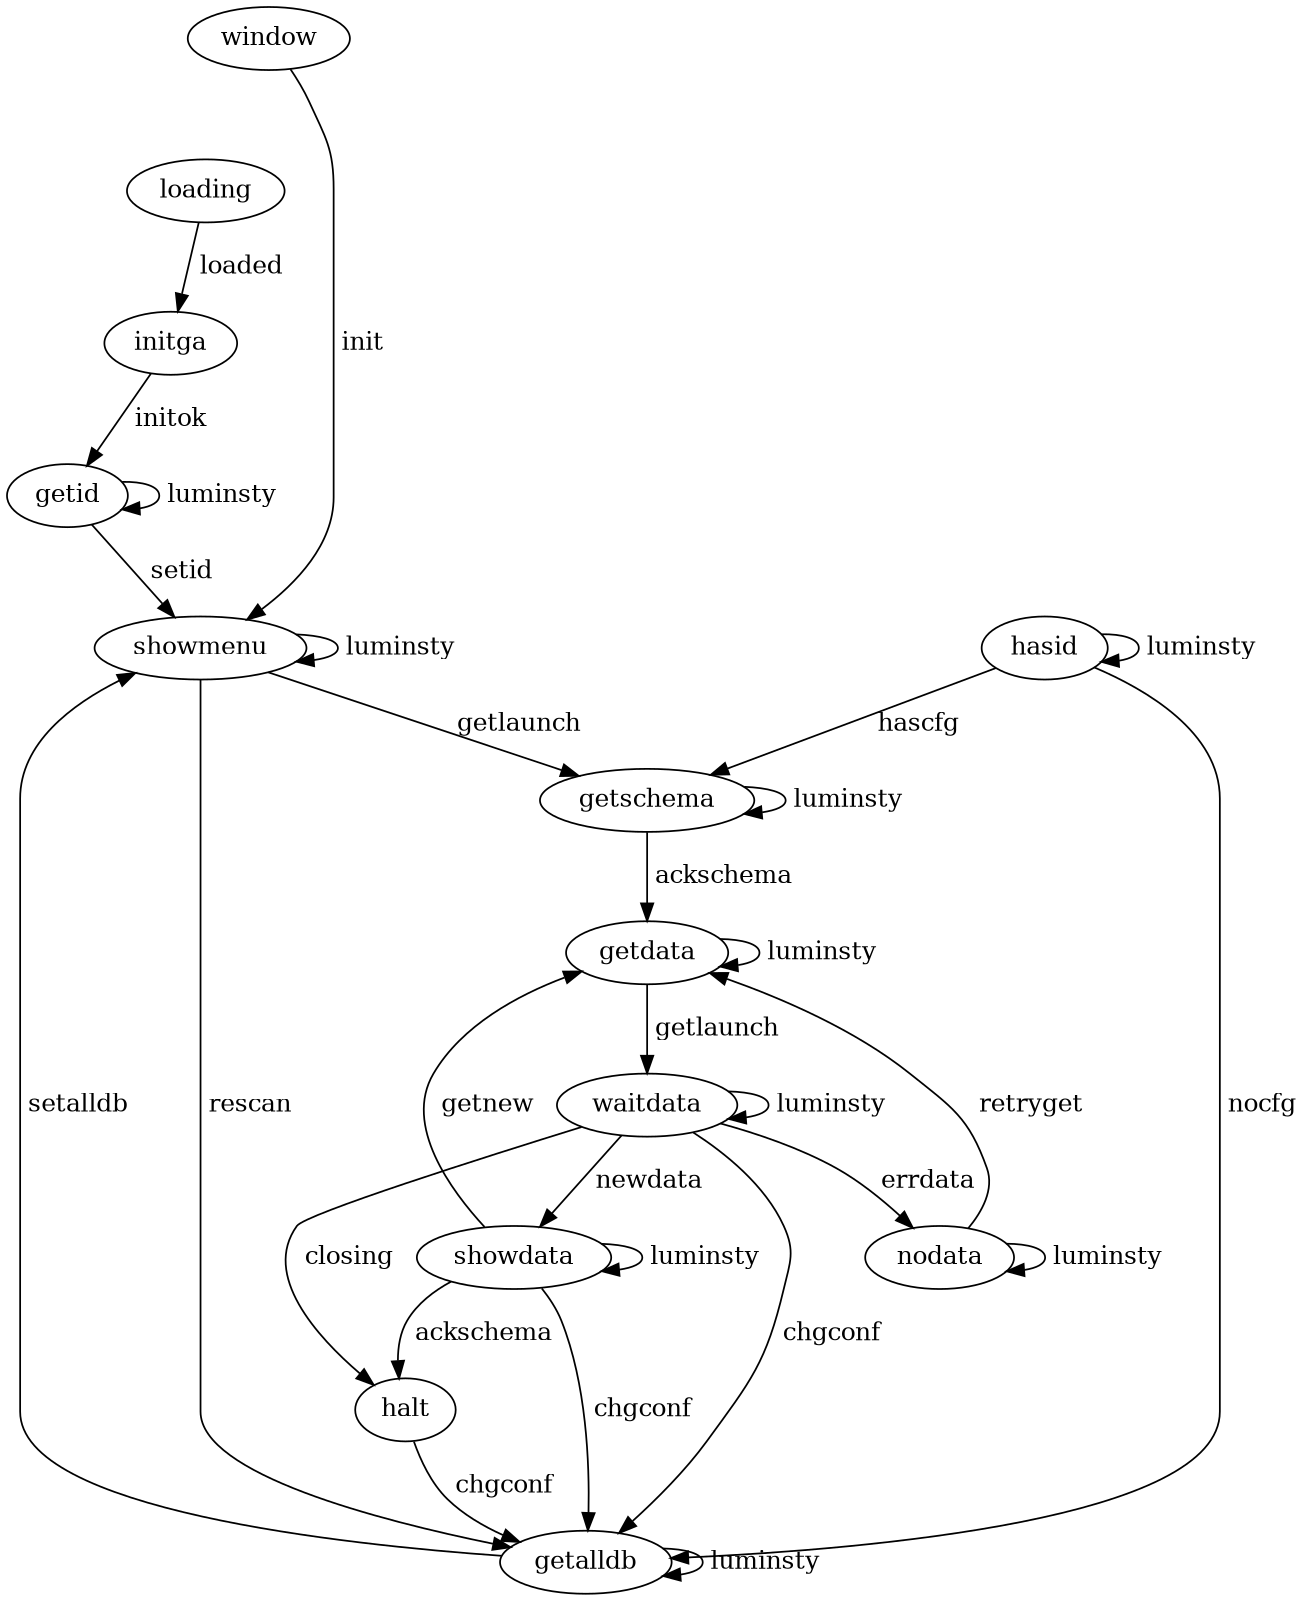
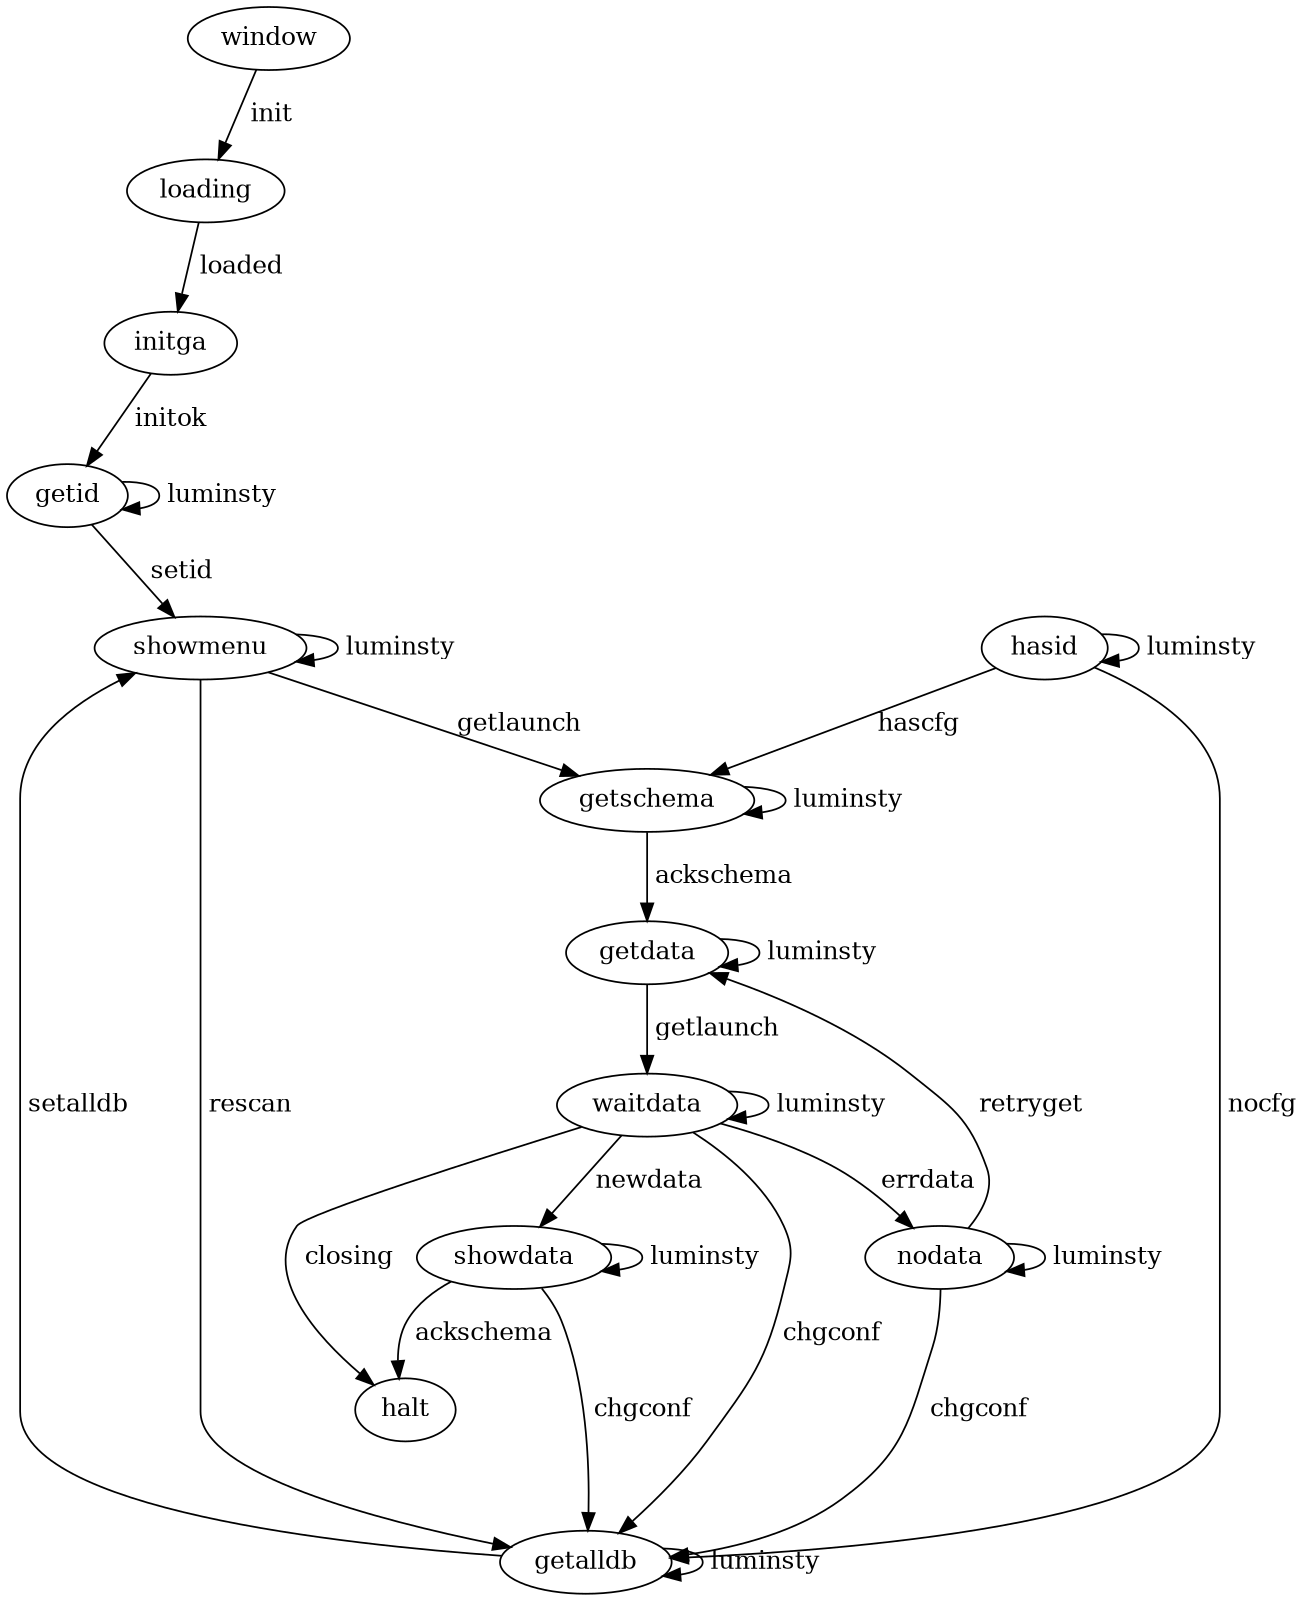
edge "window" -> "showmenu": now "window" -> "loading"
edge "showdata" -> "getdata": removed, label "getnew"
edge "halt" -> "getalldb": now "nodata" -> "getalldb"
